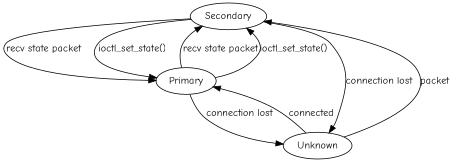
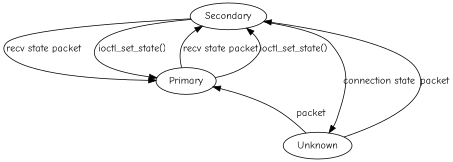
edge "Secondary" -> "Unknown": label "connection lost" -> "connection state"
edge "Unknown" -> "Primary": label "connected" -> "packet"
edge "Primary" -> "Unknown": removed, label "connection lost"
